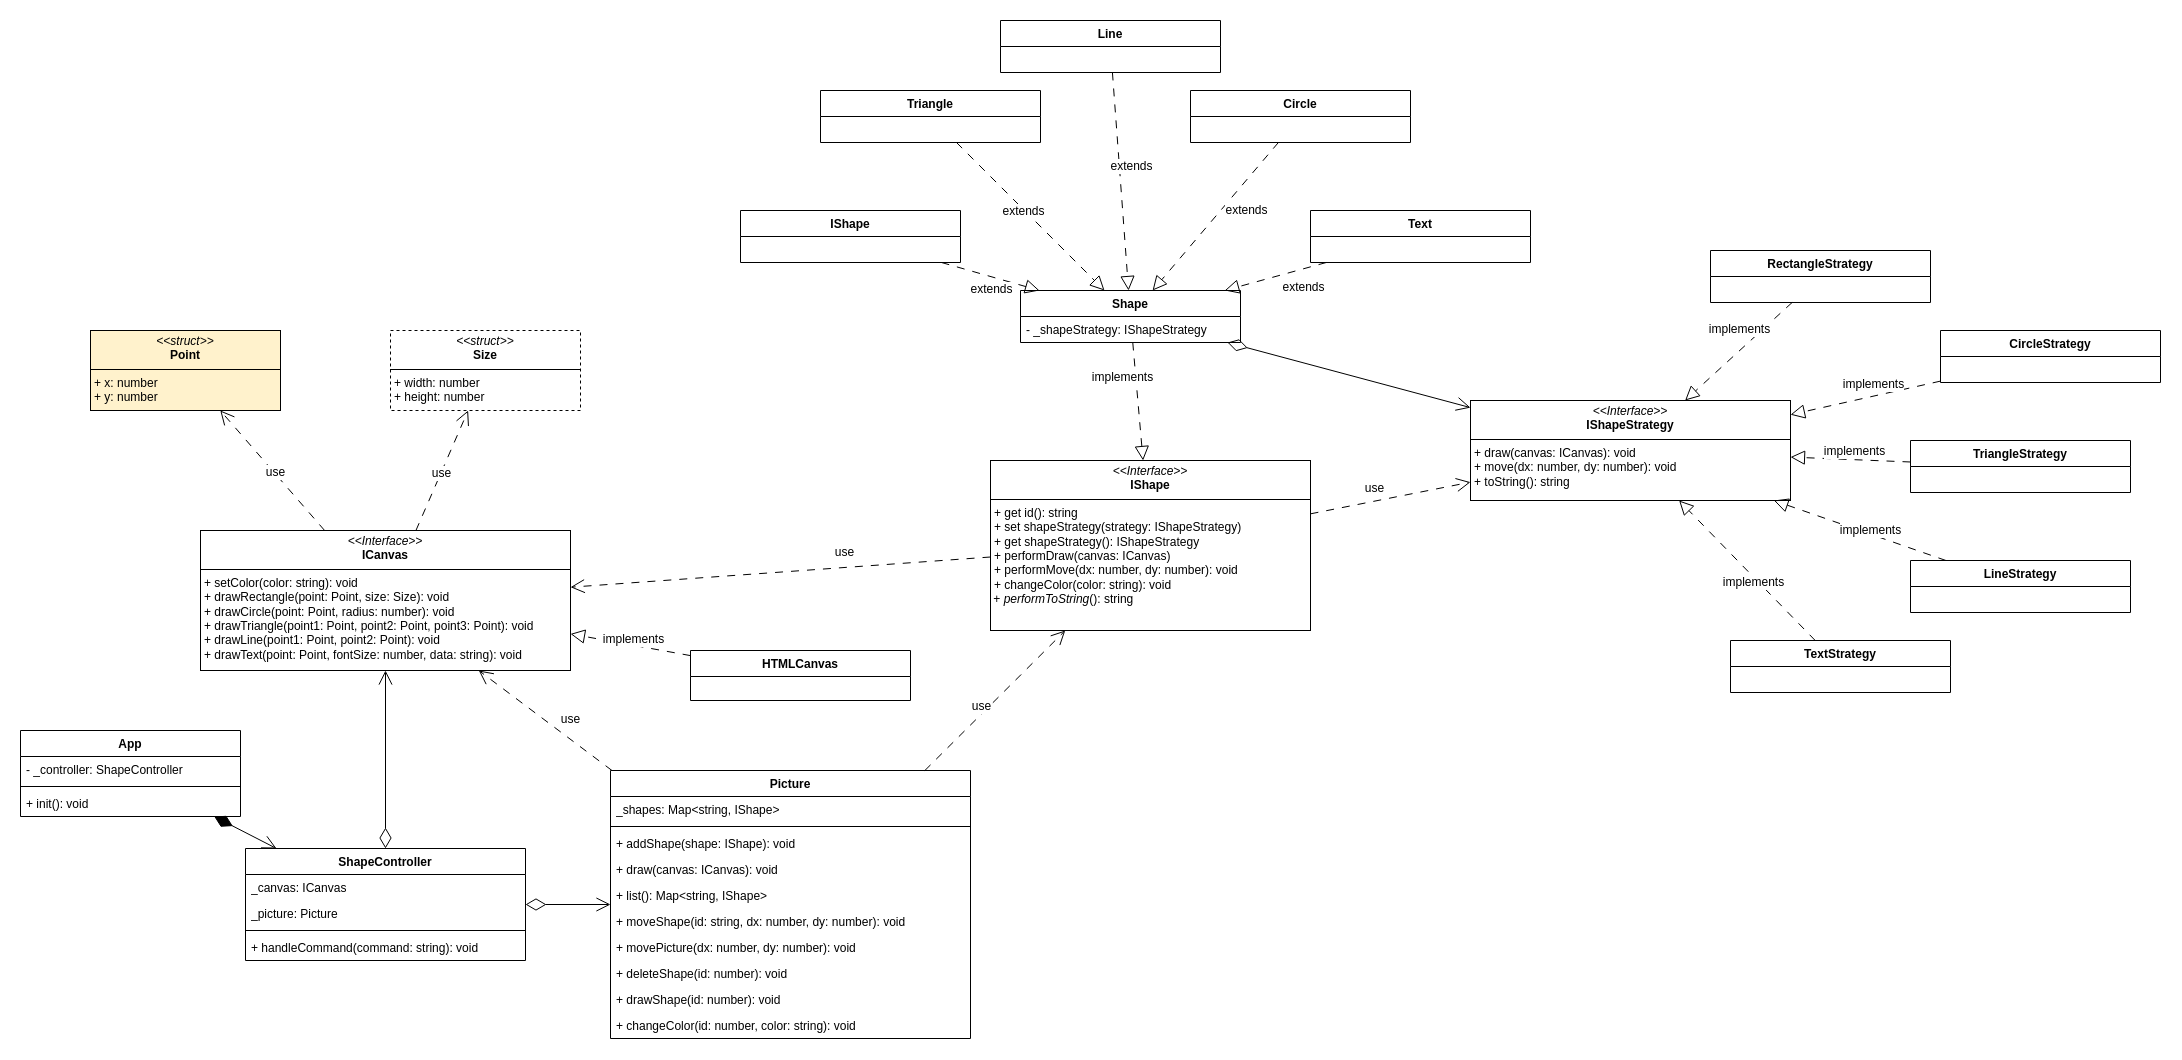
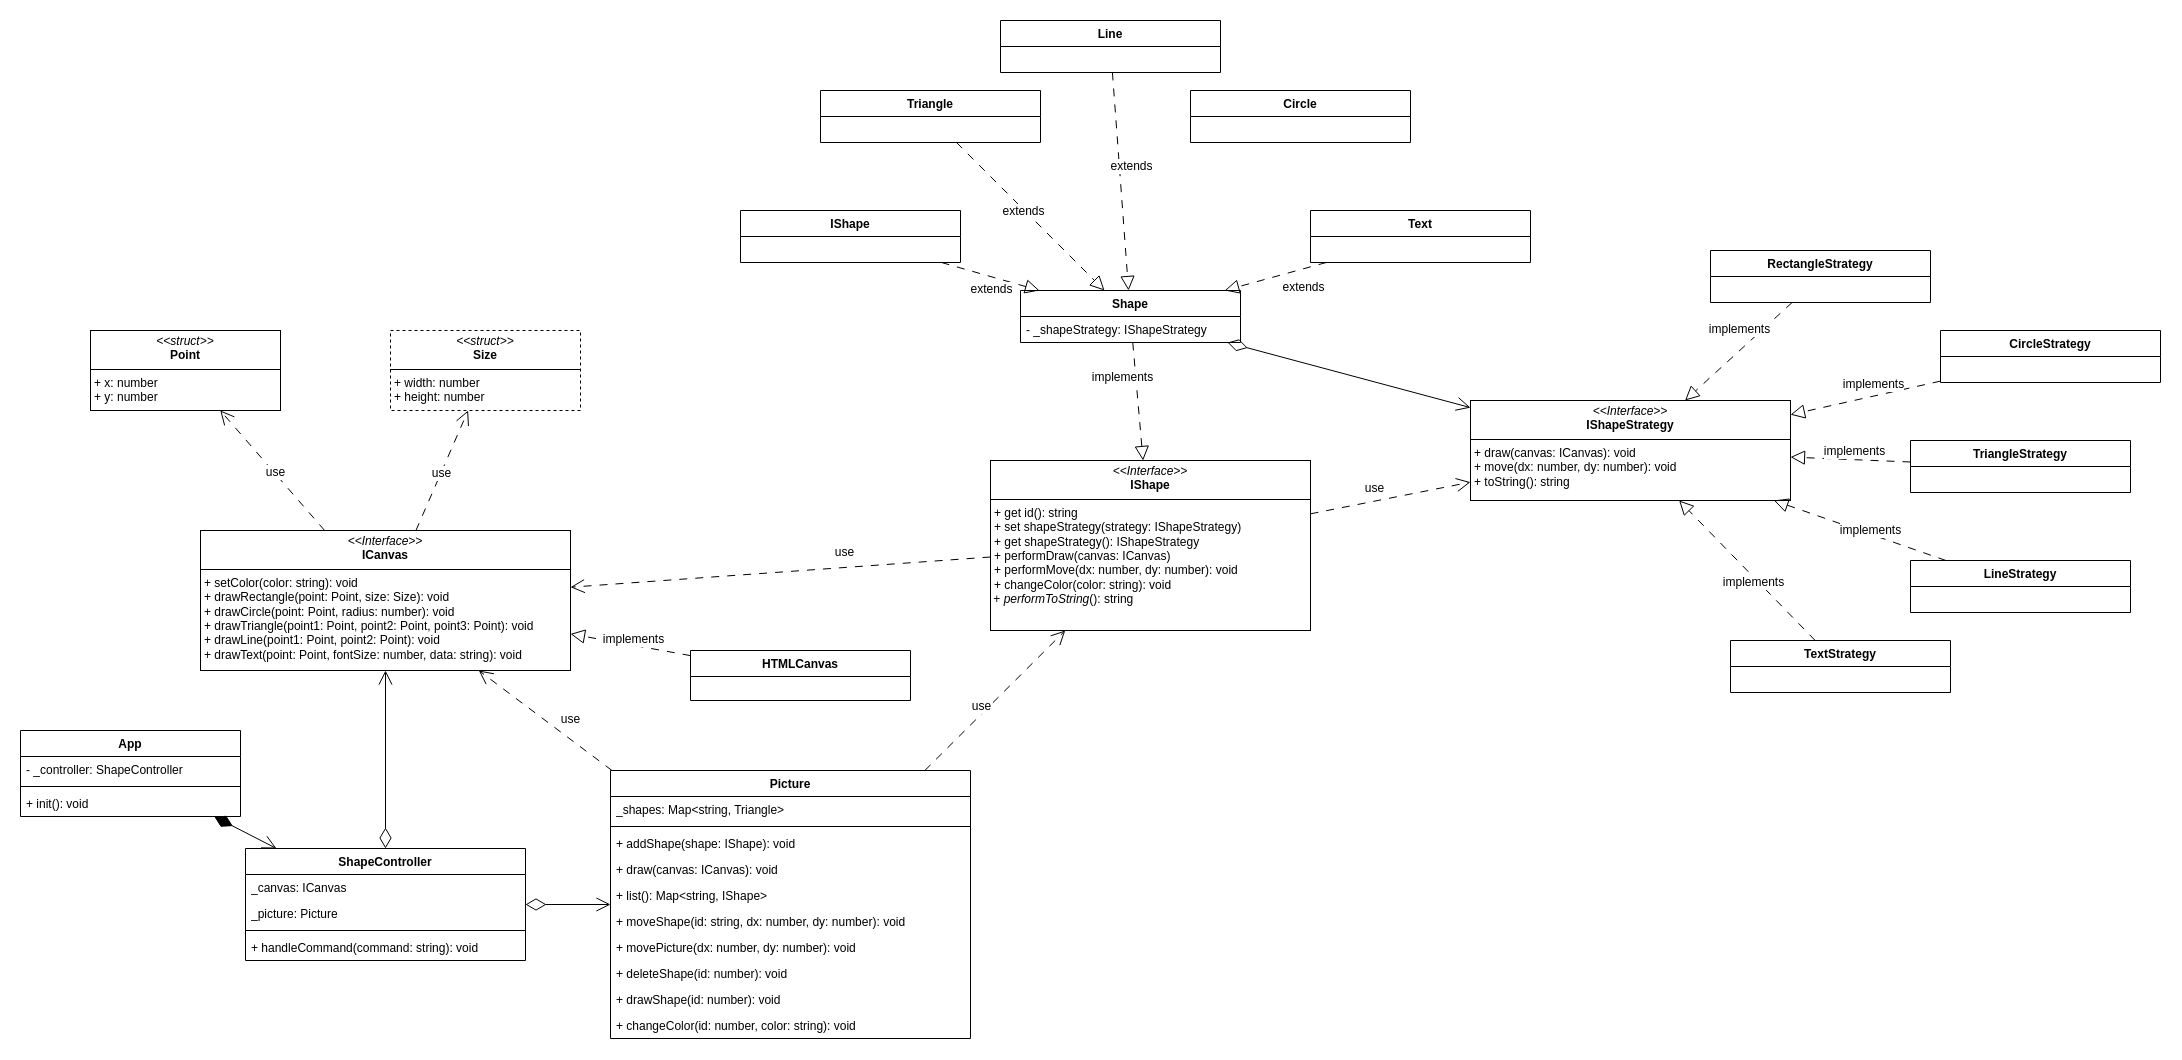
edge "Circle" -> "Shape": removed, label "extends"
node "<<struct>> Point + x: number + y: number": fillcolor #fff2cc -> #ffffff
node "_shapes: Map<string, IShape>": label "_shapes: Map<string, IShape>" -> "_shapes: Map<string, Triangle>"
